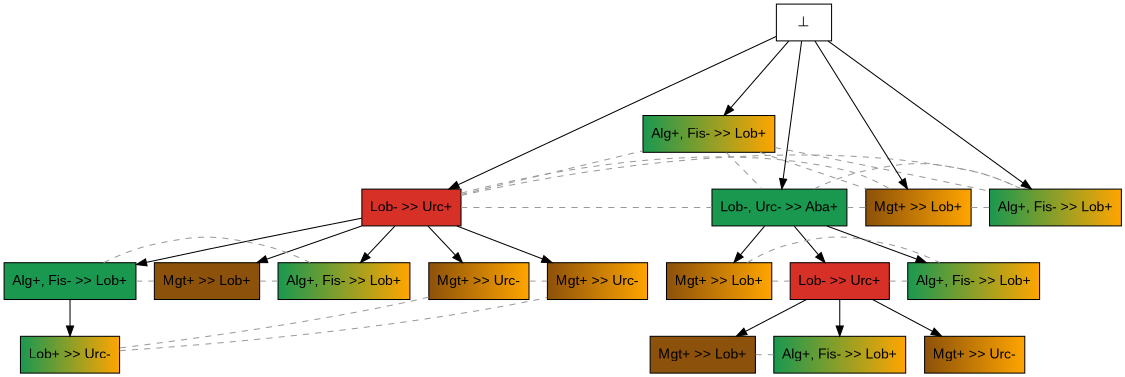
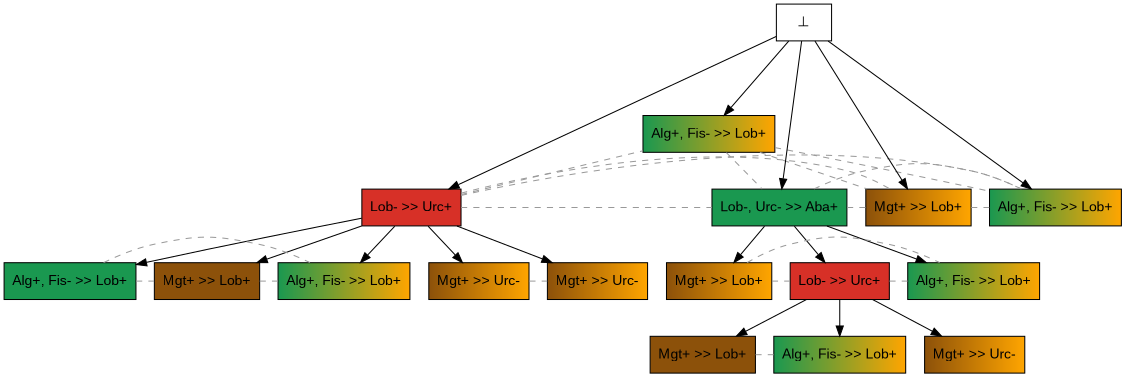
node "Lob+ >> Urc-": removed
